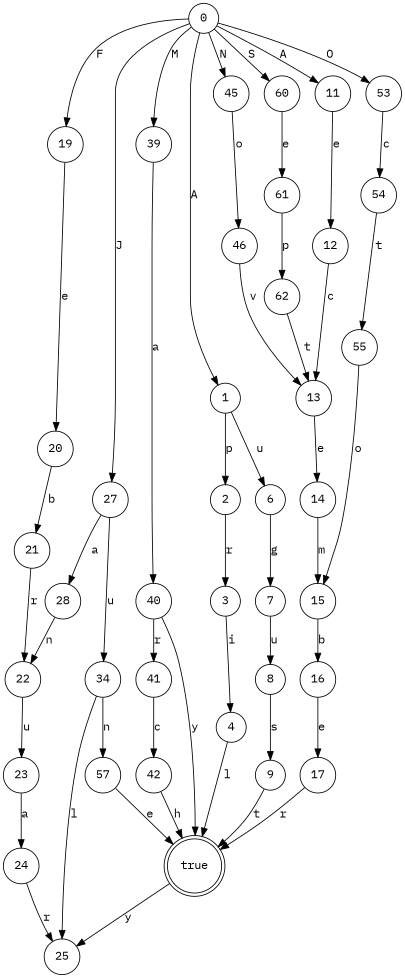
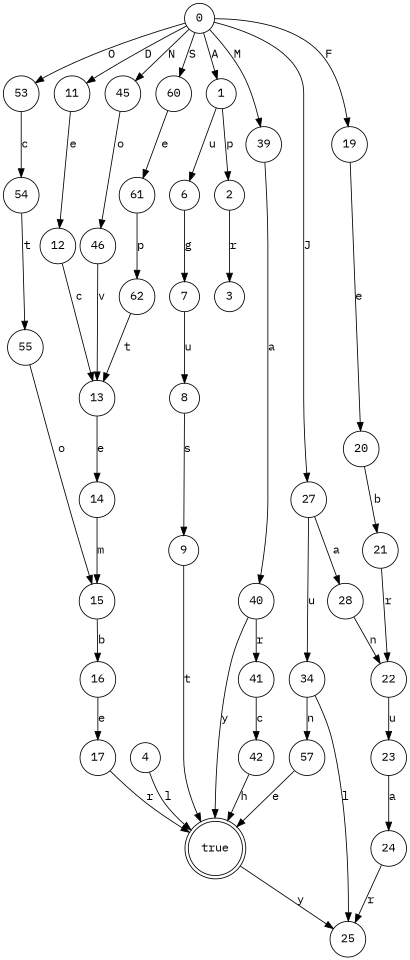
edge "0" -> "11": label "A" -> "D"
edge "3" -> "4": removed, label "i"
